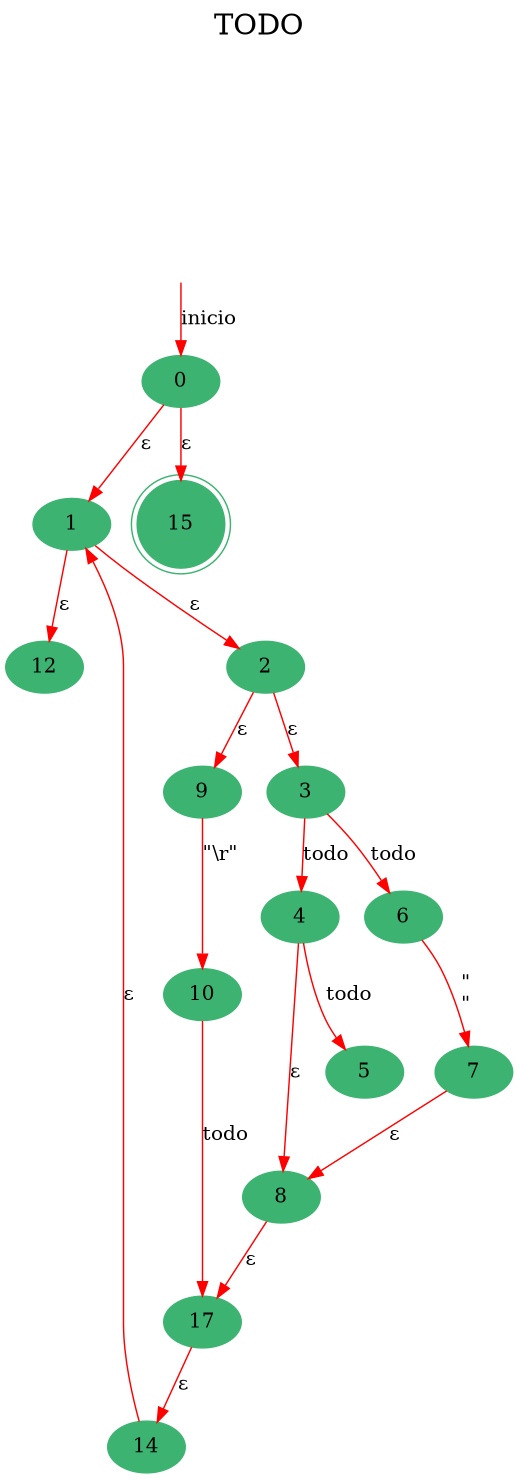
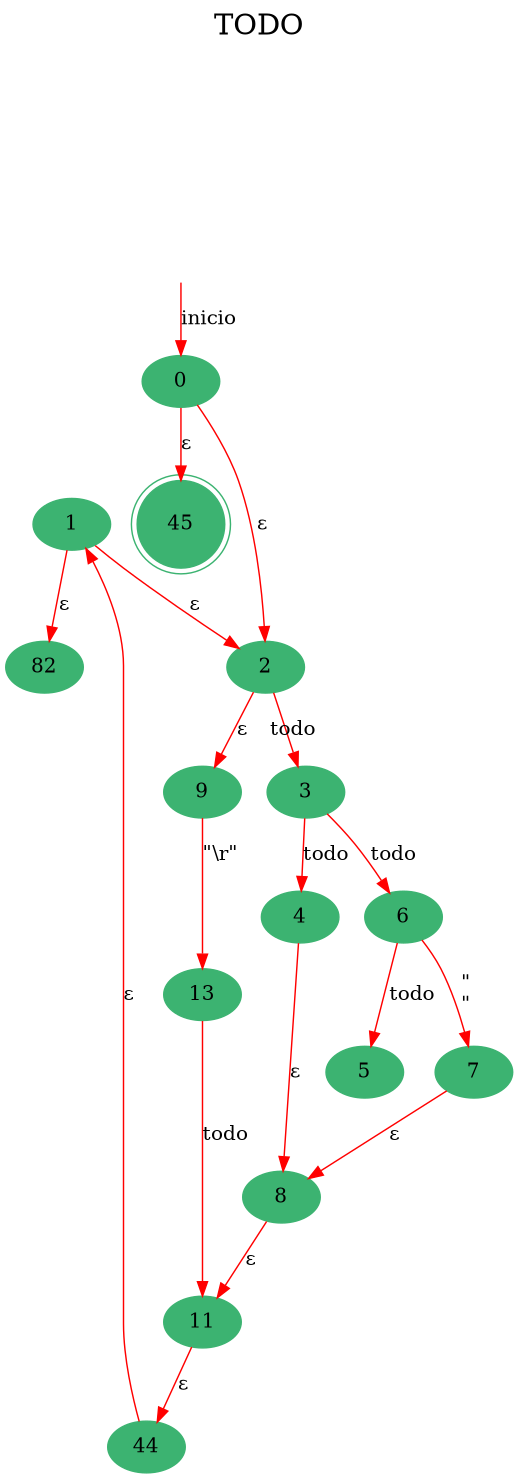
edge "0" -> "1": now "0" -> "2"
node "15": label "15" -> "45"
node "12": label "12" -> "82"
edge "2" -> "3": label "ε" -> "todo"
edge "4" -> "5": now "6" -> "5"
node "10": label "10" -> "13"
node "17": label "17" -> "11"
node "14": label "14" -> "44"
